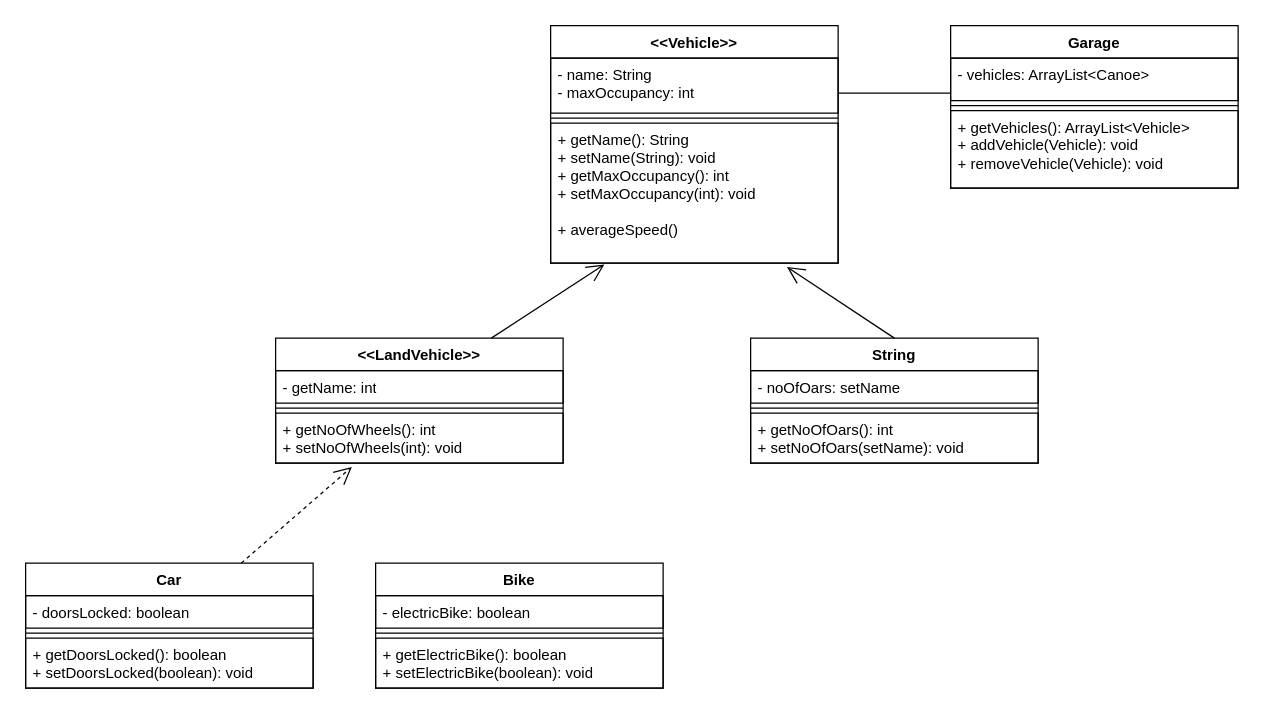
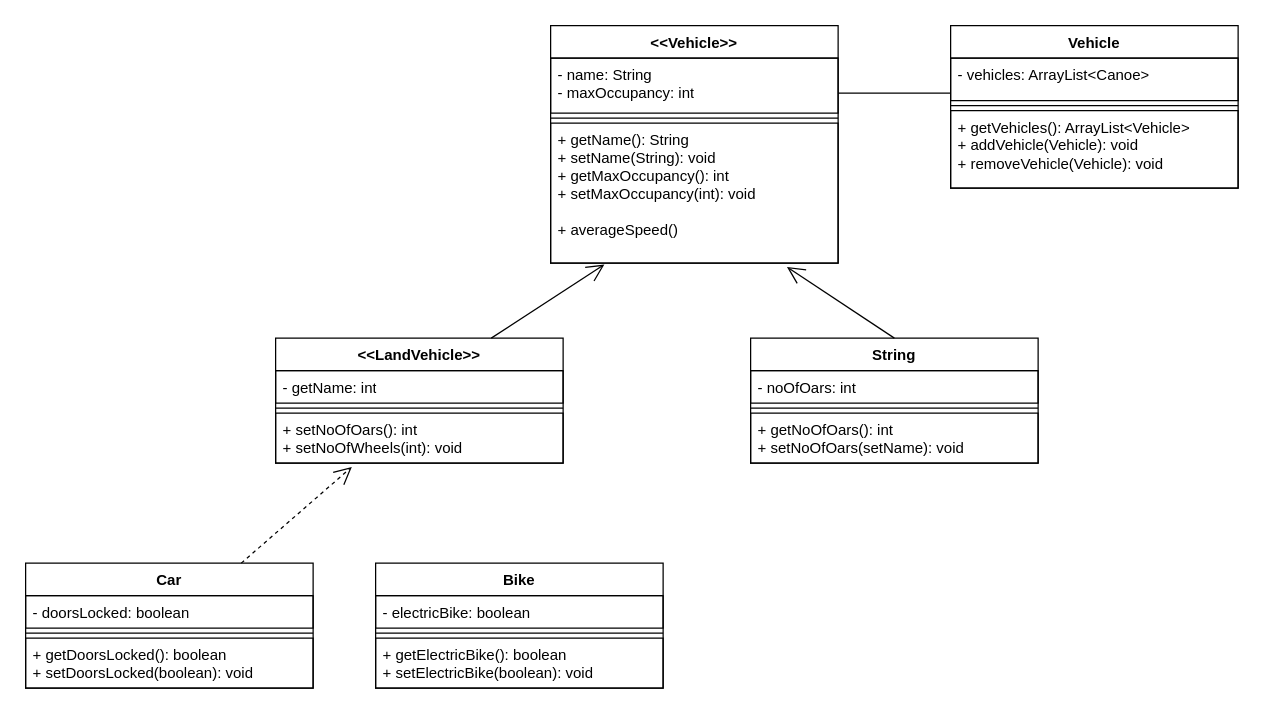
node "Garage": label "Garage" -> "Vehicle"
node "- noOfOars: setName": label "- noOfOars: setName" -> "- noOfOars: int"
node "+ getNoOfWheels(): int + setNoOfWheels(int): void": label "+ getNoOfWheels(): int + setNoOfWheels(int): void" -> "+ setNoOfOars(): int + setNoOfWheels(int): void"
